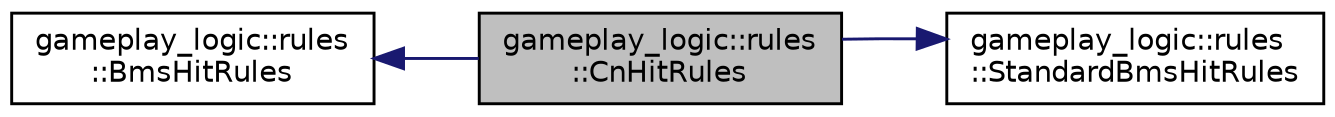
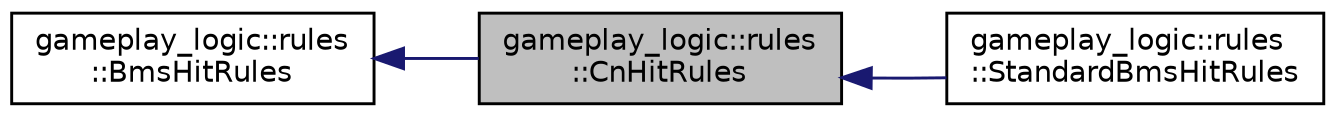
edge "gameplay_logic::rules ::CnHitRules" -> "gameplay_logic::rules ::StandardBmsHitRules": reversed
